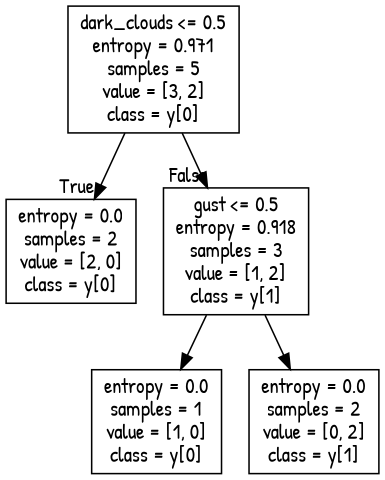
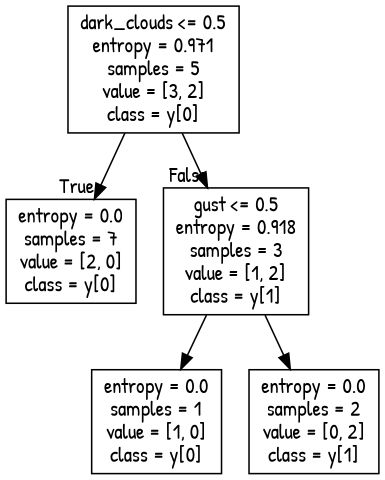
node "entropy = 0.0 samples = 2 value = [2, 0] class = y[0]": label "entropy = 0.0 samples = 2 value = [2, 0] class = y[0]" -> "entropy = 0.0 samples = 7 value = [2, 0] class = y[0]"
